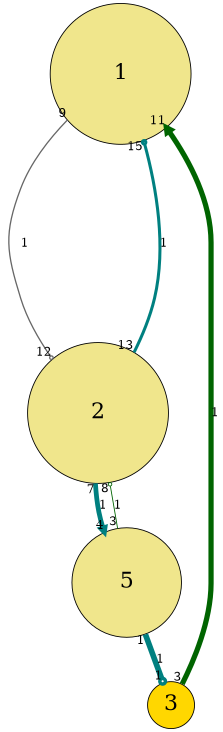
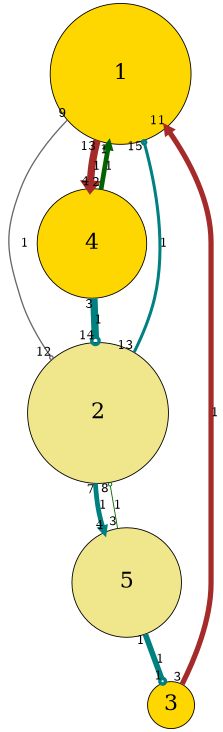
node "1": fillcolor khaki -> gold
node "4": added
edge "3" -> "1": color darkgreen -> brown
